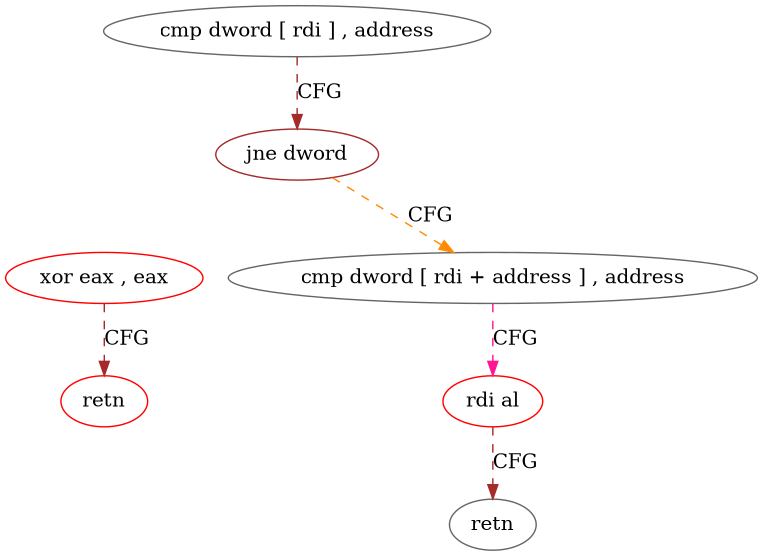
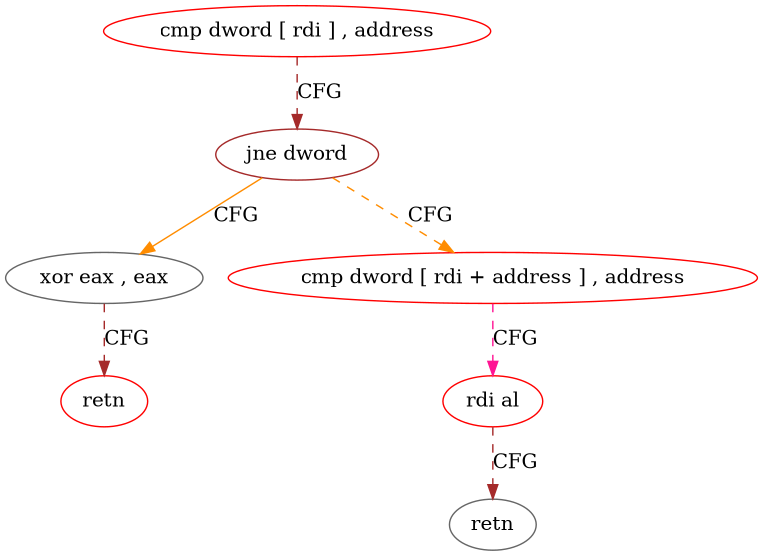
node "cmp dword [ rdi ] , address": color gray40 -> red
edge "jne dword" -> "xor eax , eax": added, label "CFG"
node "xor eax , eax": color red -> gray40
node "cmp dword [ rdi + address ] , address": color gray40 -> red
